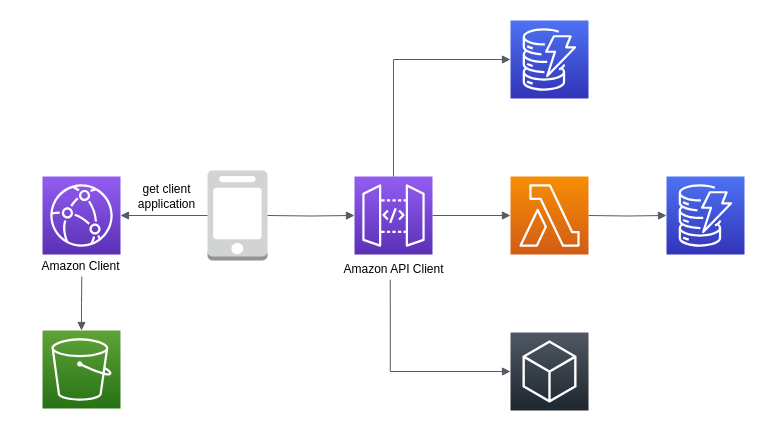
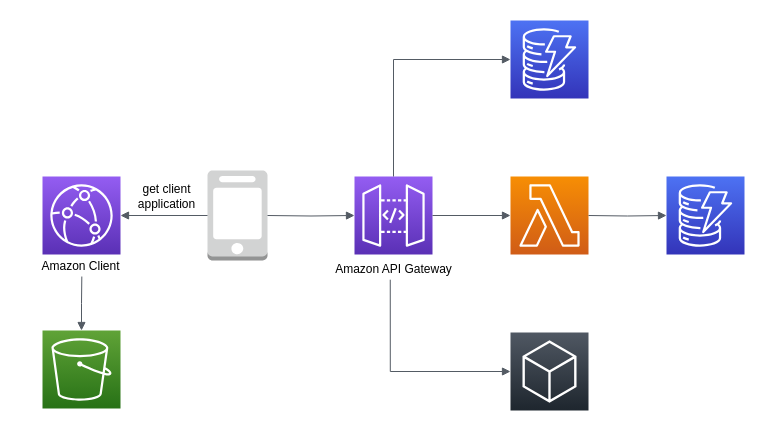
node "Amazon API Client": label "Amazon API Client" -> "Amazon API Gateway"
